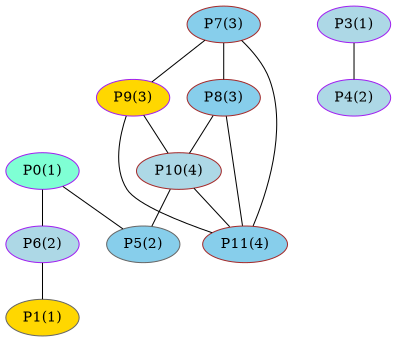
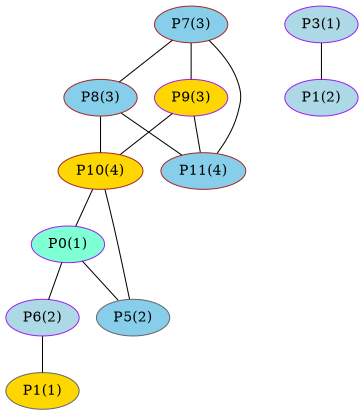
node "P4(2)": label "P4(2)" -> "P1(2)"
node "P10(4)": fillcolor lightblue -> gold
edge "P10(4)" -- "P11(4)": now "P10(4)" -- "P0(1)"
